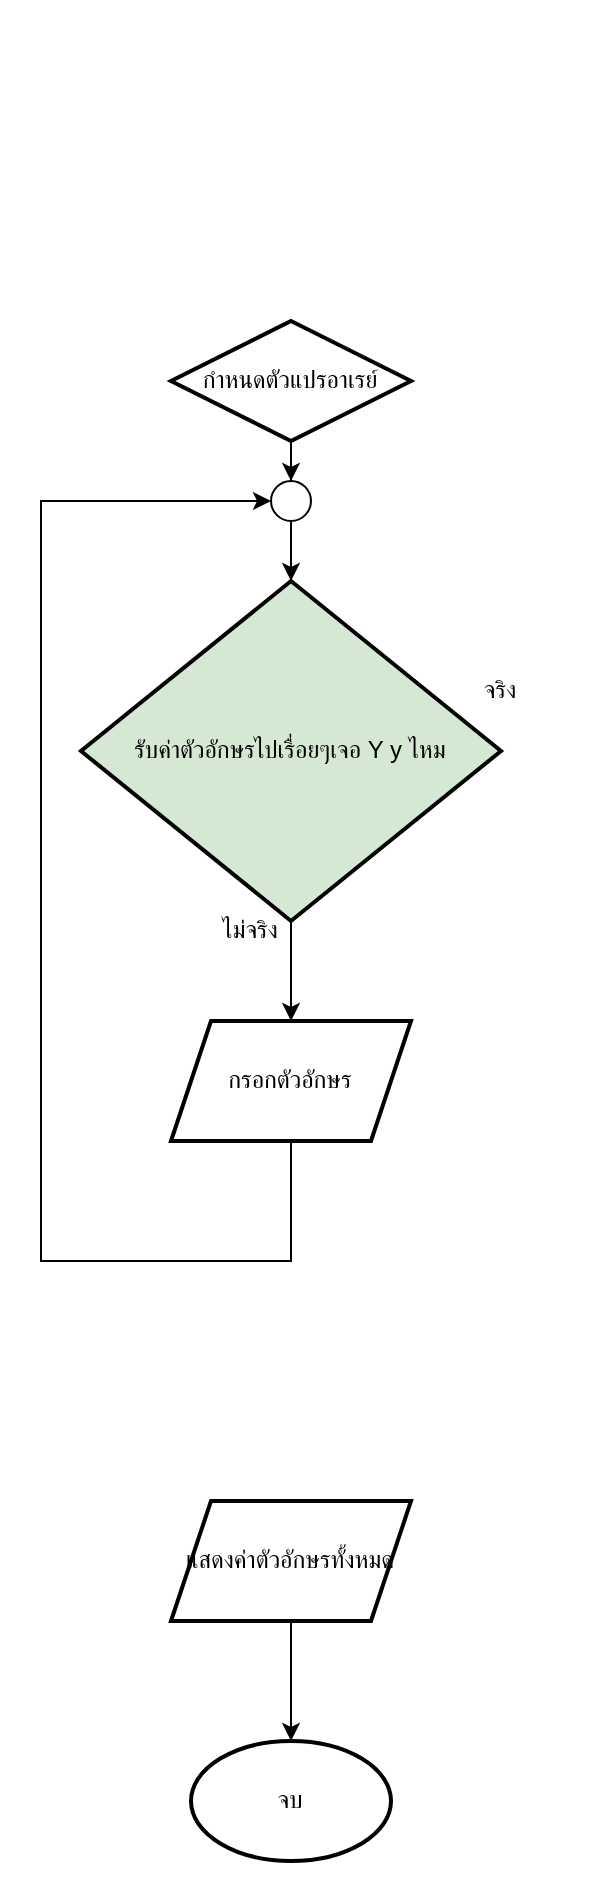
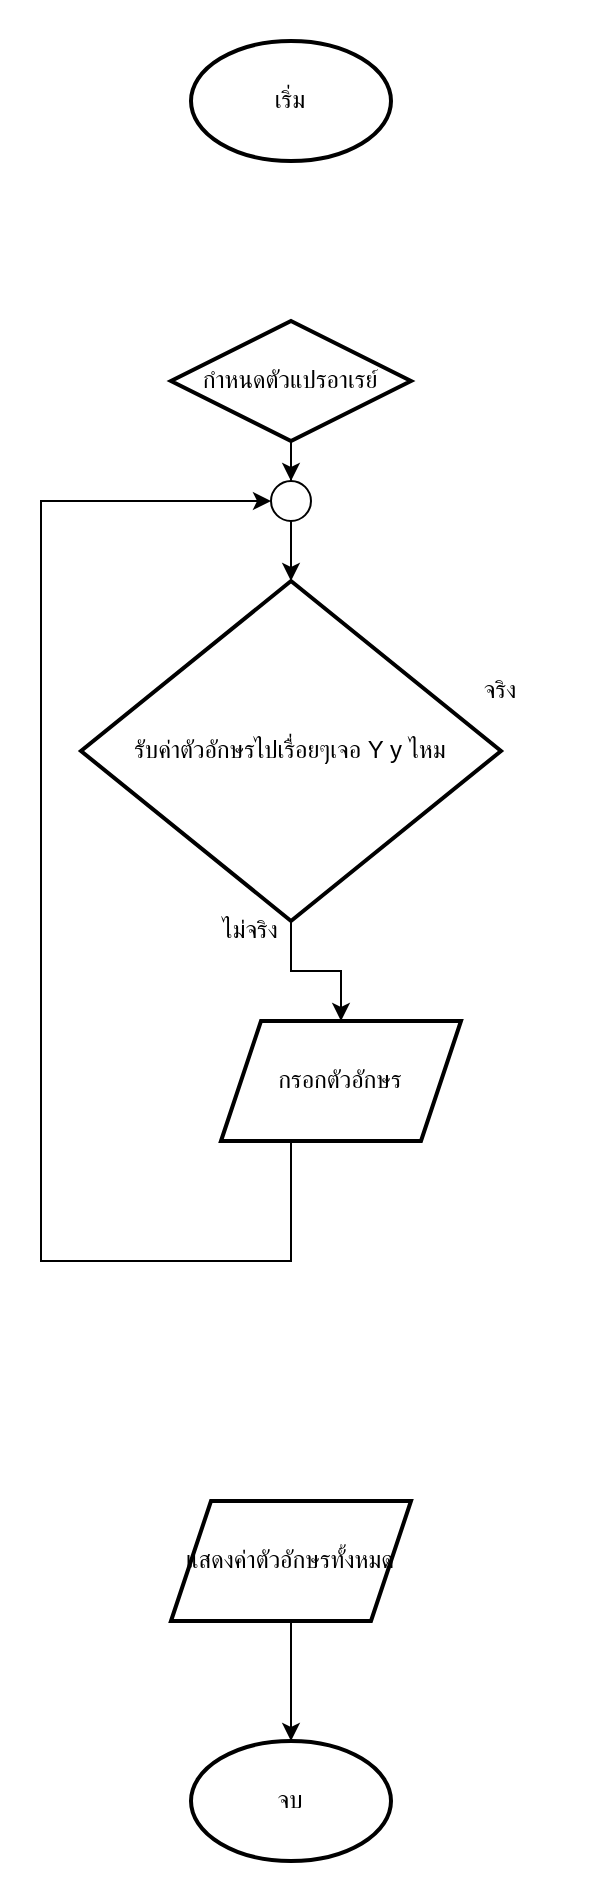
node "เริ่ม": added
node "รับค่าตัวอักษรไปเรื่อยๆเจอ Y y ไหม": fillcolor #d5e8d4 -> #ffffff
node "กรอกตัวอักษร": moved (291, 1081) -> (341, 1081)
